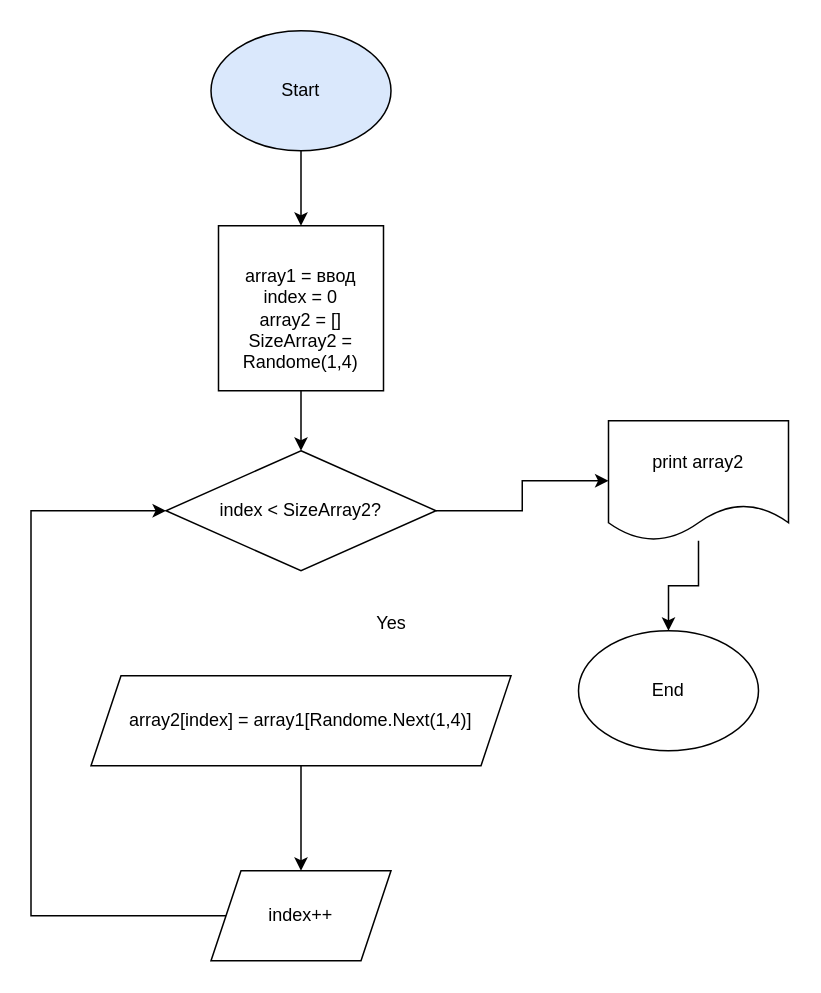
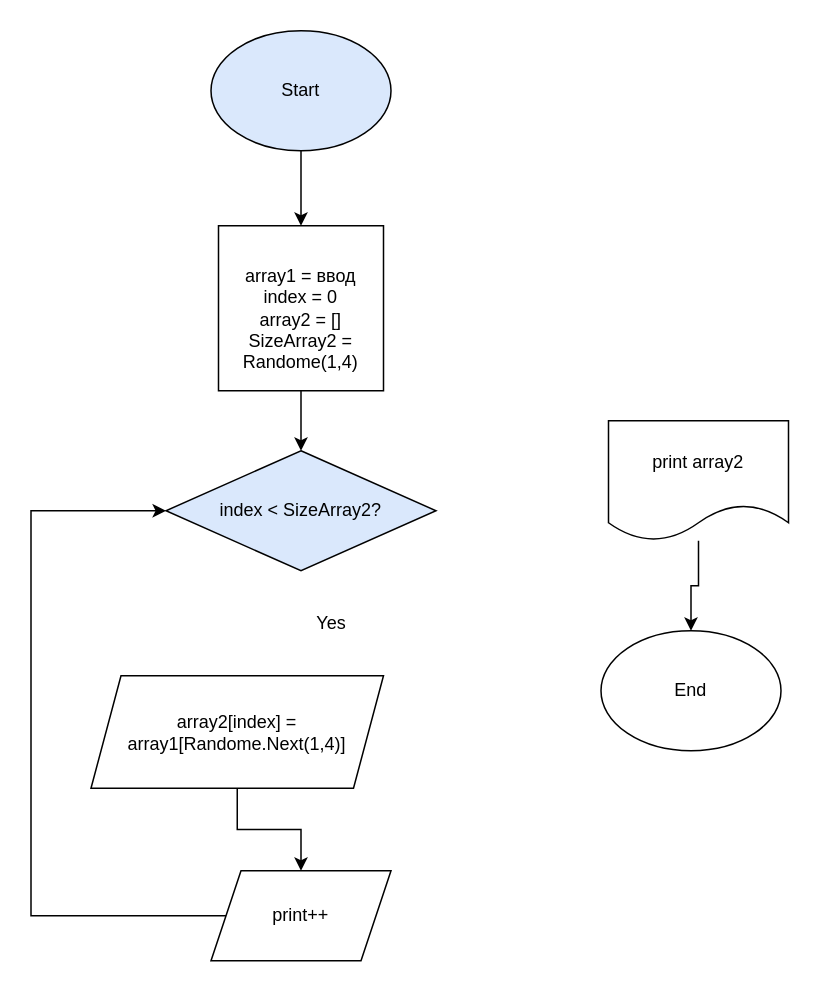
edge "index < SizeArray2?" -> "print array2": removed
node "index < SizeArray2?": fillcolor #ffffff -> #dae8fc
node "Yes": moved (391, 623) -> (331, 623)
node "End": moved (668, 691) -> (691, 691)
node "array2[index] = array1[Randome.Next(1,4)]": size 420x90 -> 293x113
node "index++": label "index++" -> "print++"
